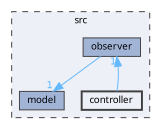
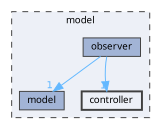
cluster "src": label "src" -> "model"
edge "controller" -> "observer": reversed
